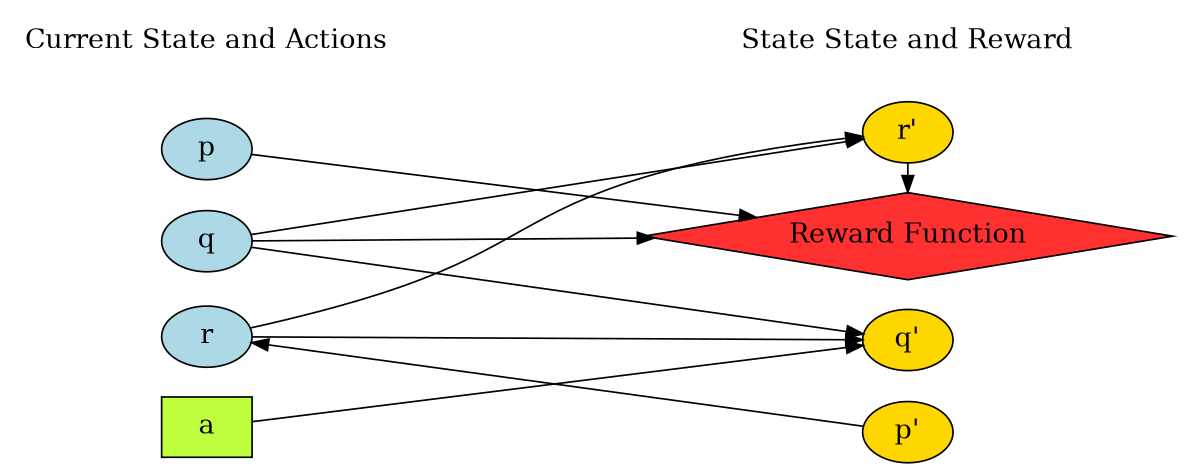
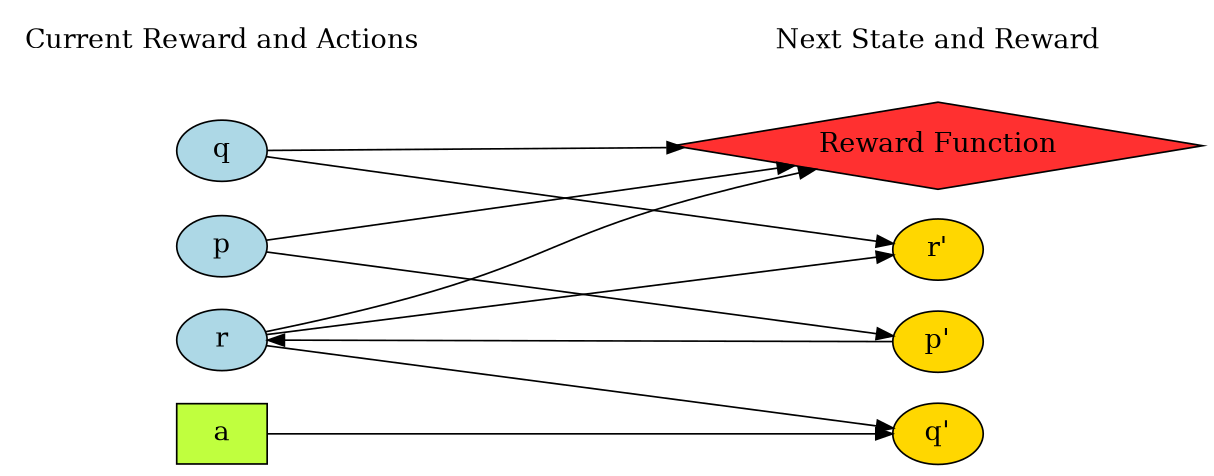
node "Current State and Actions": label "Current State and Actions" -> "Current Reward and Actions"
node "State State and Reward": label "State State and Reward" -> "Next State and Reward"
edge "r'" -> "Reward Function": now "r" -> "Reward Function"
edge "p" -> "p'": added
edge "q" -> "q'": removed
